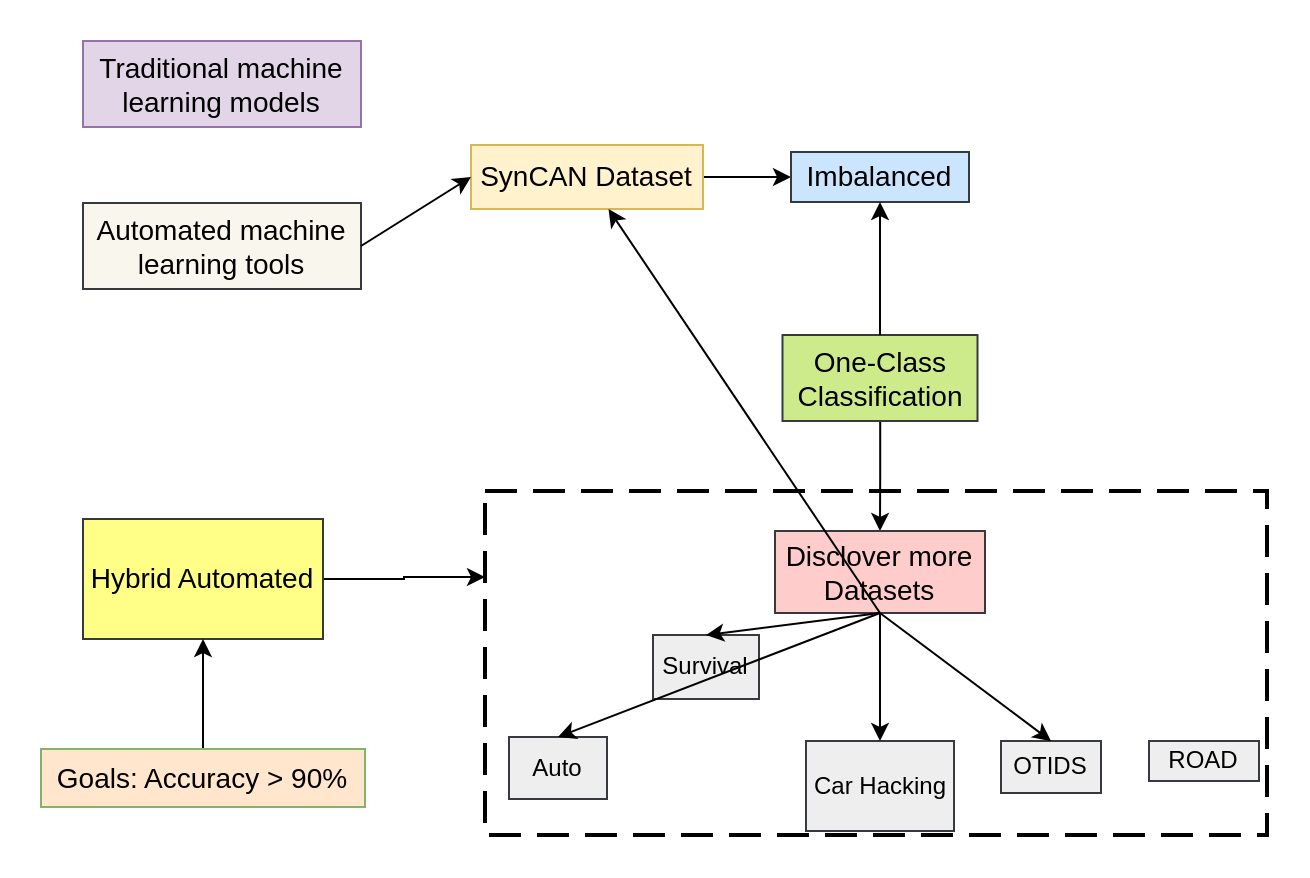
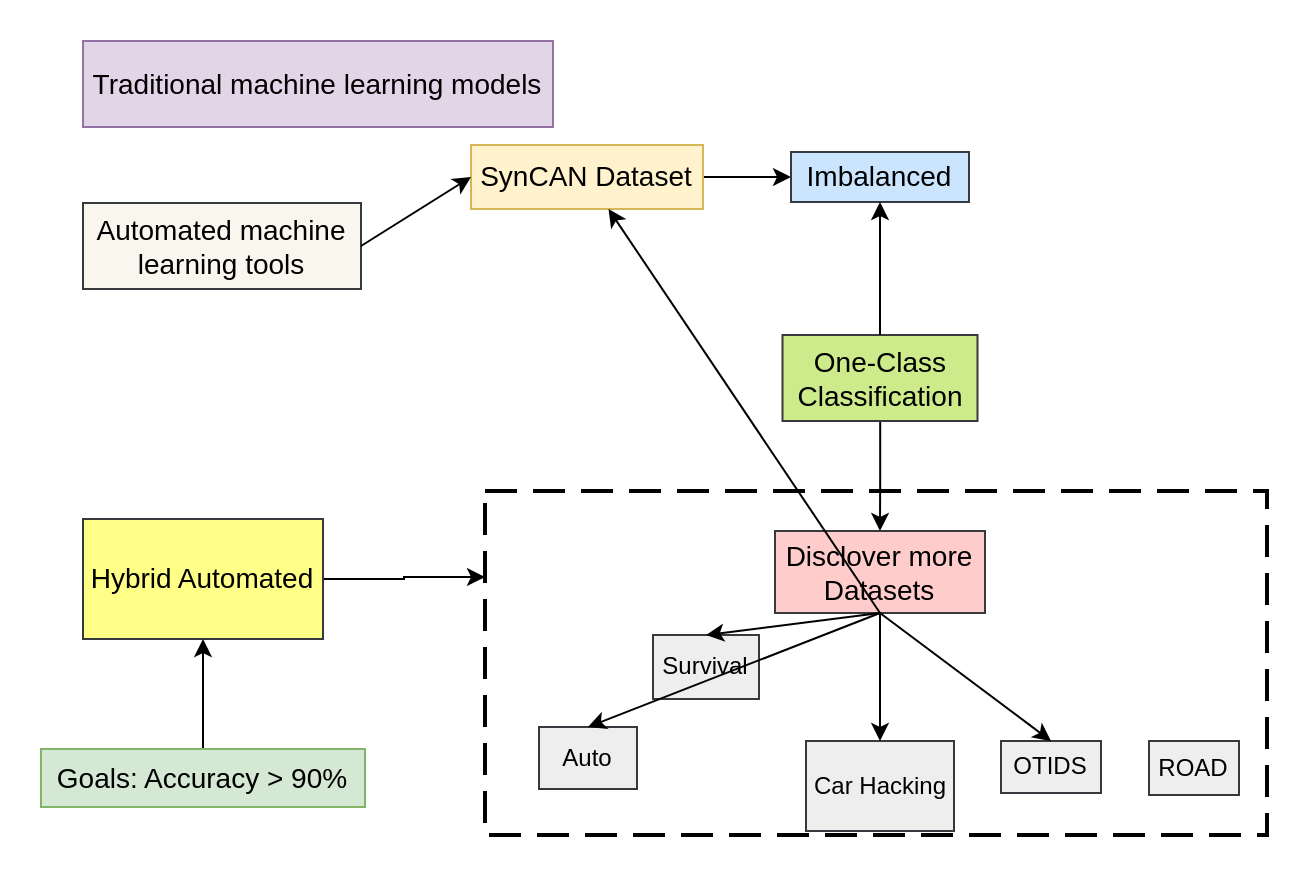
node "Traditional machine learning models": size 278x86 -> 470x86
node "ROAD": size 110x40 -> 90x54
node "Auto": moved (558, 768) -> (588, 758)
node "Goals: Accuracy > 90%": fillcolor #ffe6cc -> #d5e8d4
